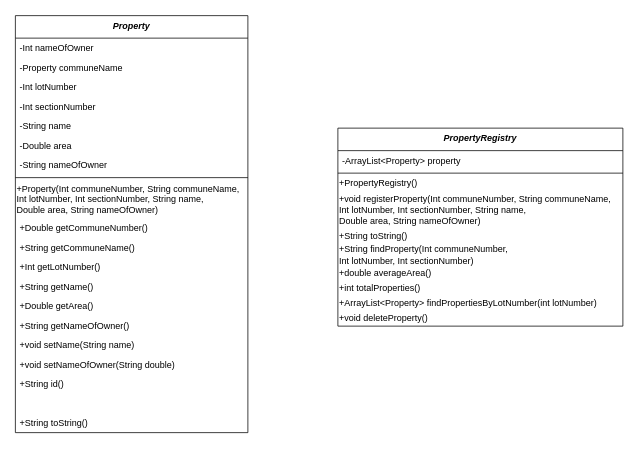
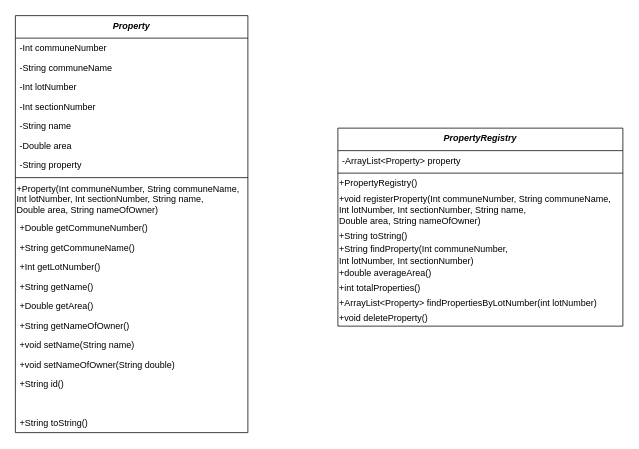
node "-Int nameOfOwner": label "-Int nameOfOwner" -> "-Int communeNumber"
node "-Property communeName": label "-Property communeName" -> "-String communeName"
node "-String nameOfOwner": label "-String nameOfOwner" -> "-String property"
